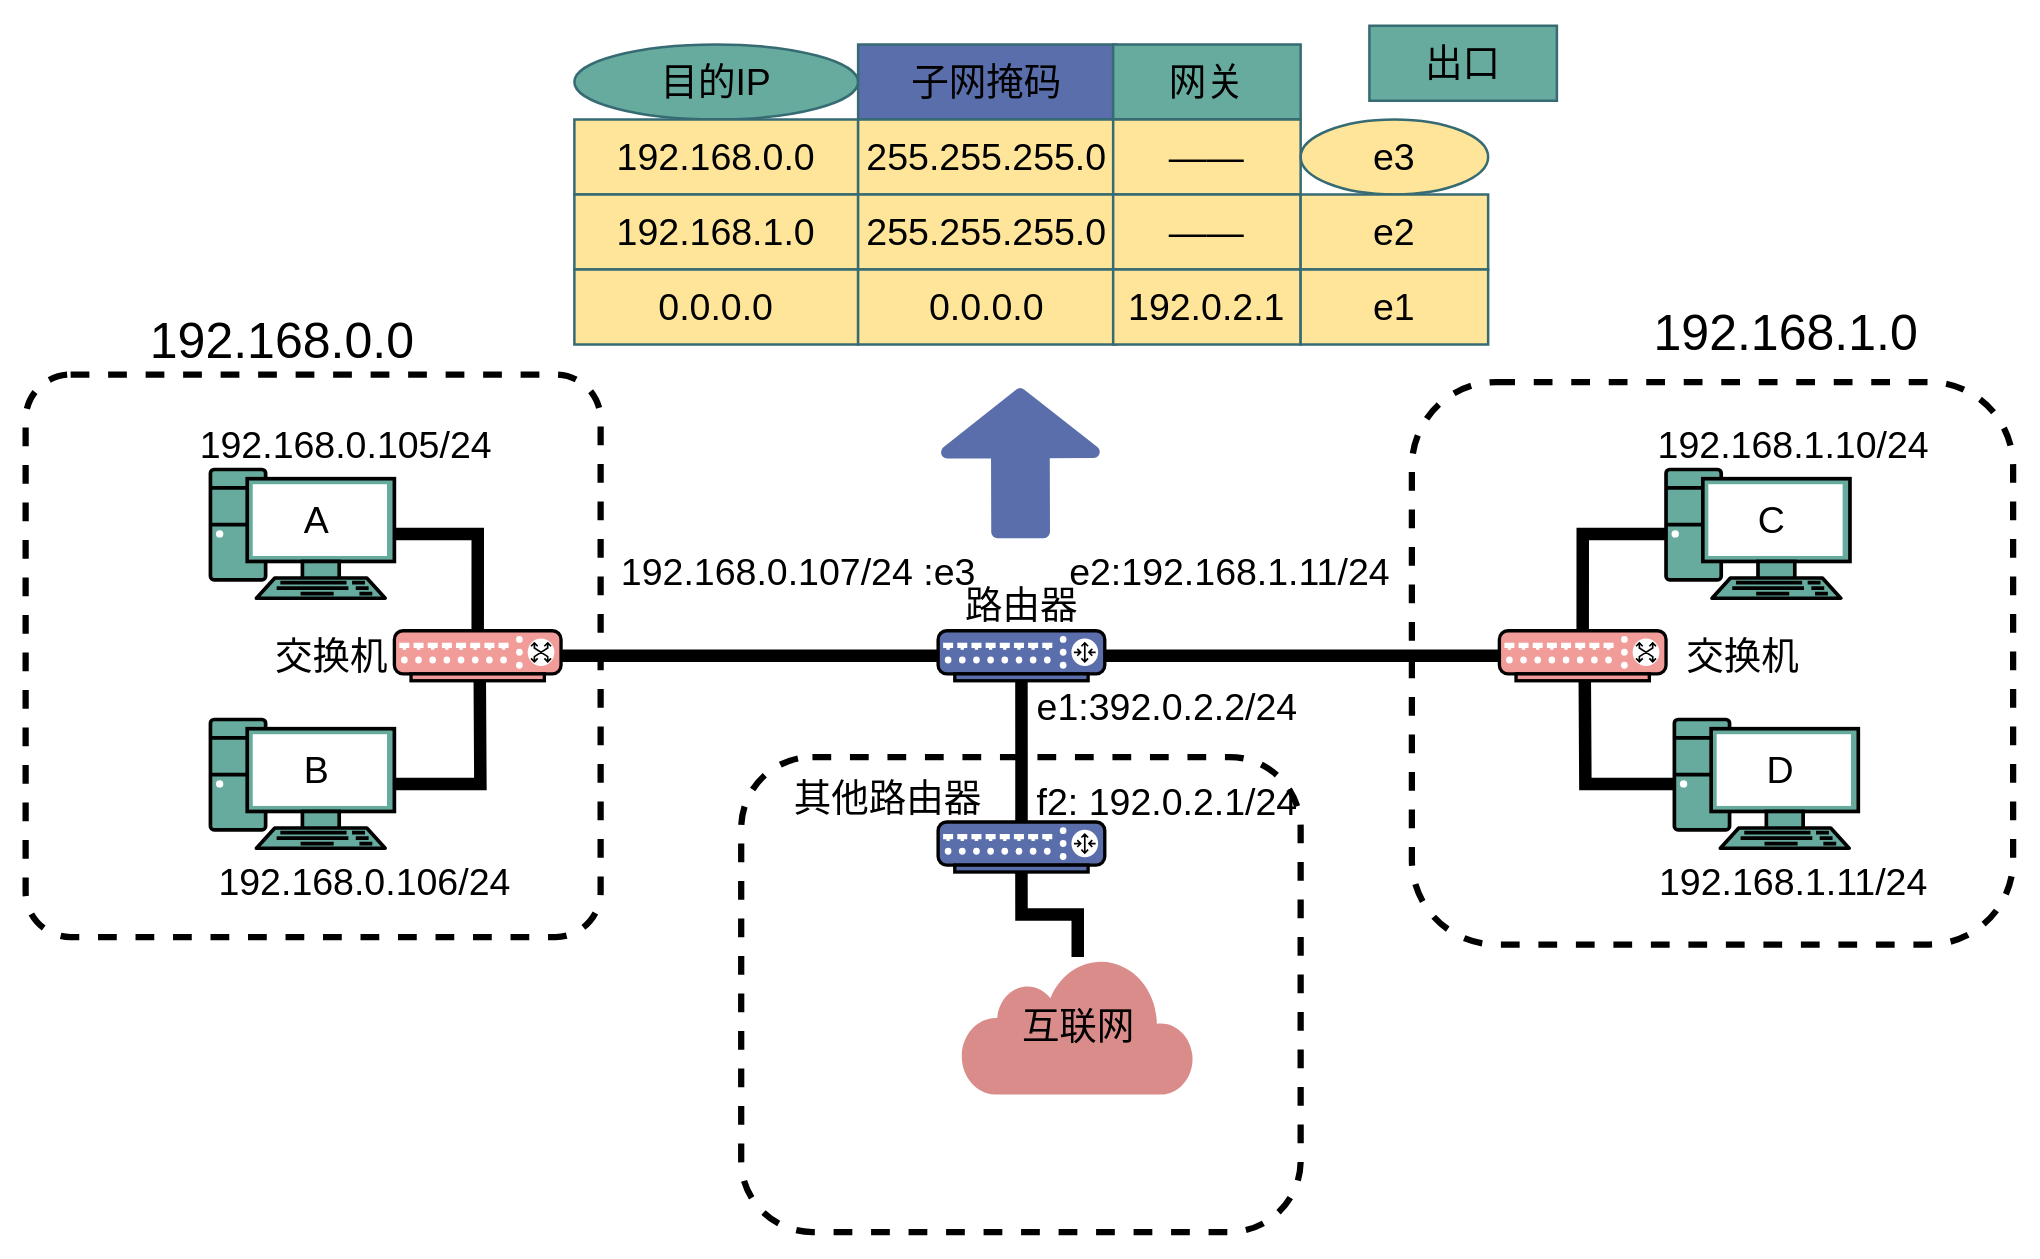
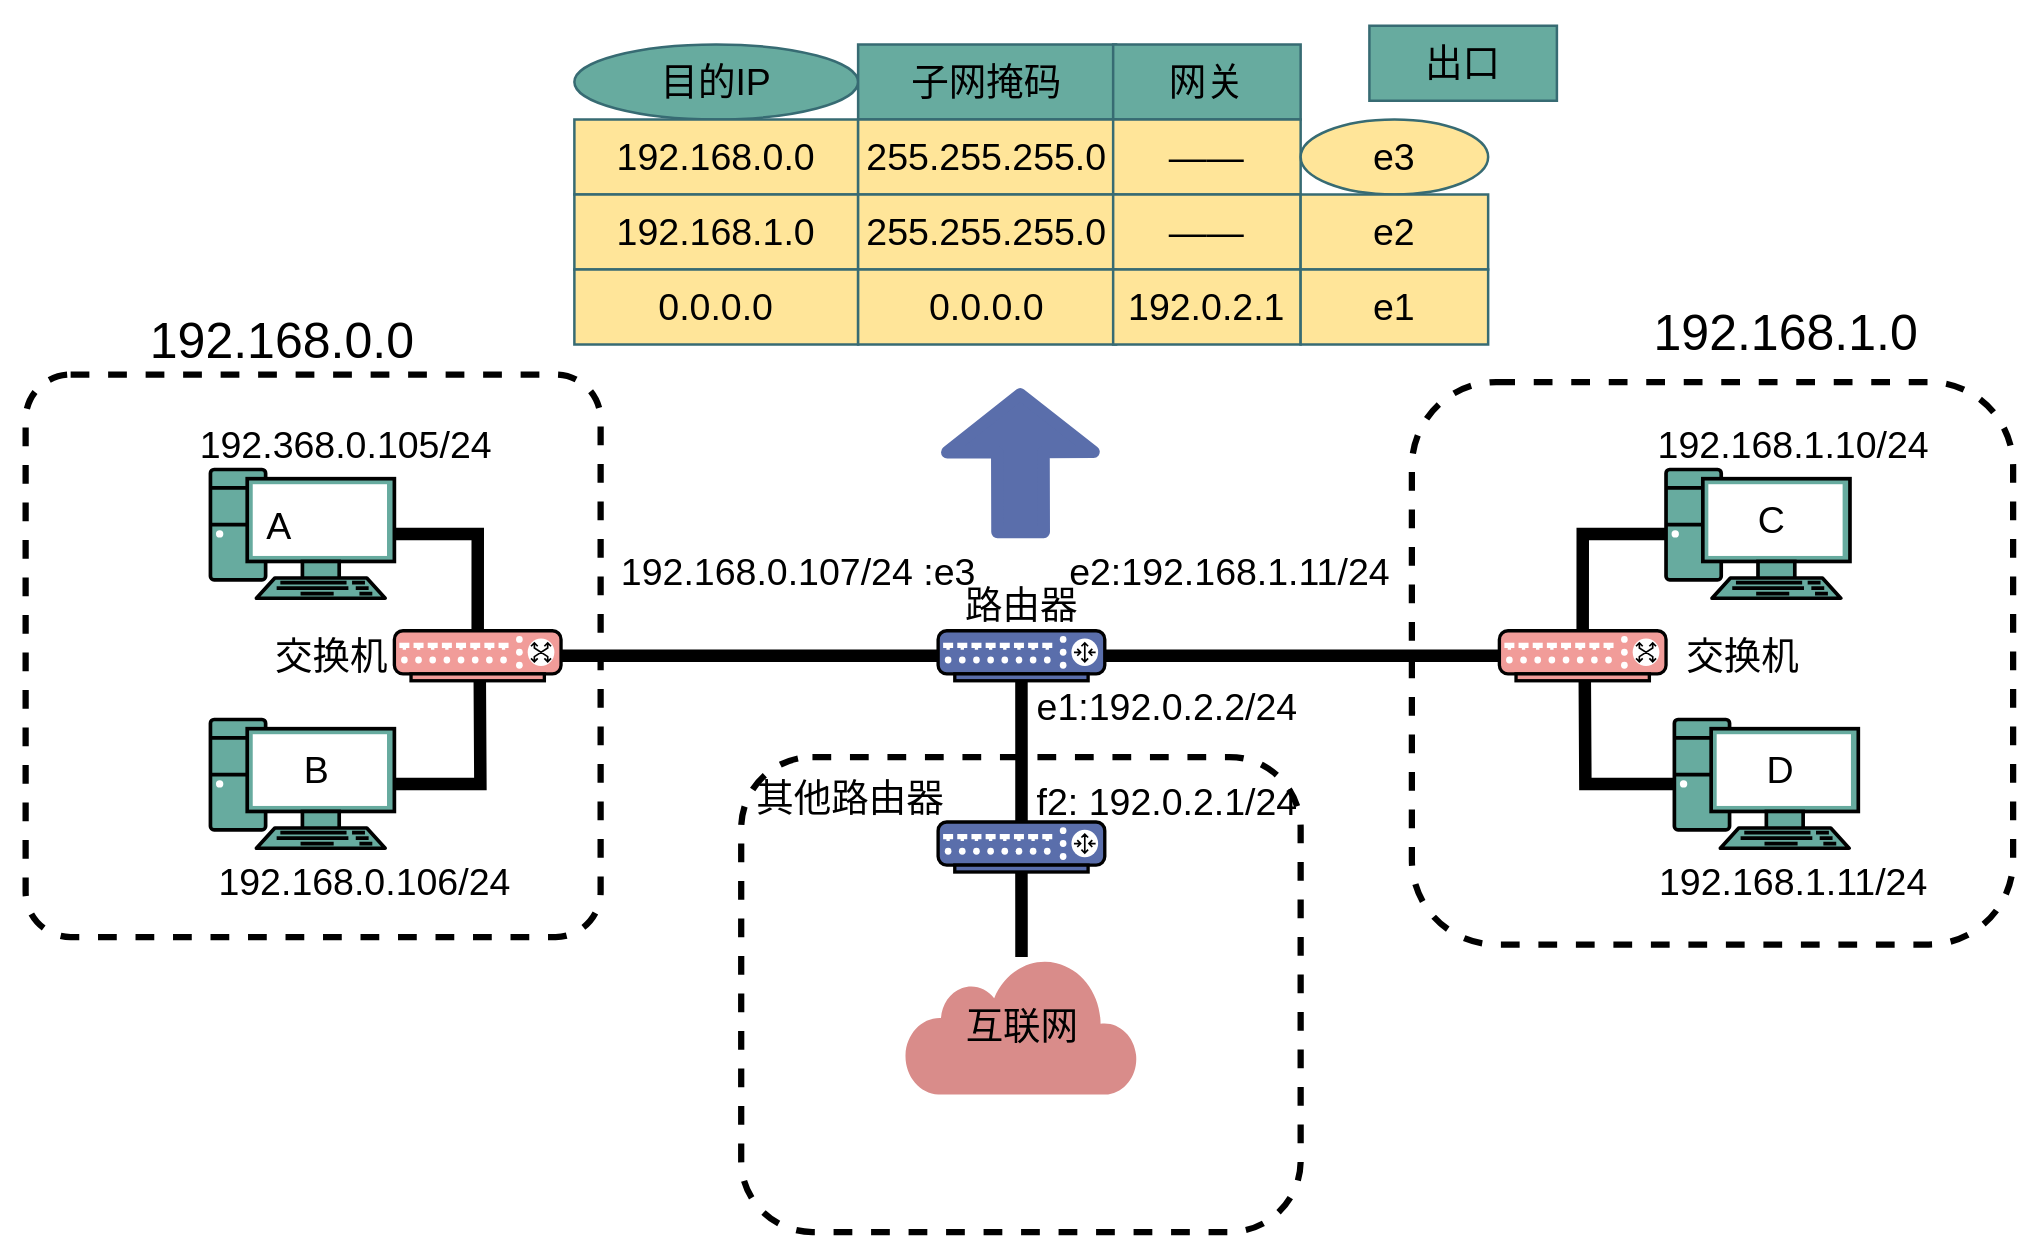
node "子网掩码": fillcolor #5a6eab -> #67ab9f
node "192.168.0.105/24": label "192.168.0.105/24" -> "192.368.0.105/24"
node "A": moved (317, 519) -> (279, 526)
node "e1:392.0.2.2/24": label "e1:392.0.2.2/24" -> "e1:192.0.2.2/24"
node "其他路由器": moved (888, 798) -> (851, 798)
node "互联网": moved (1078, 1026) -> (1021, 1026)
